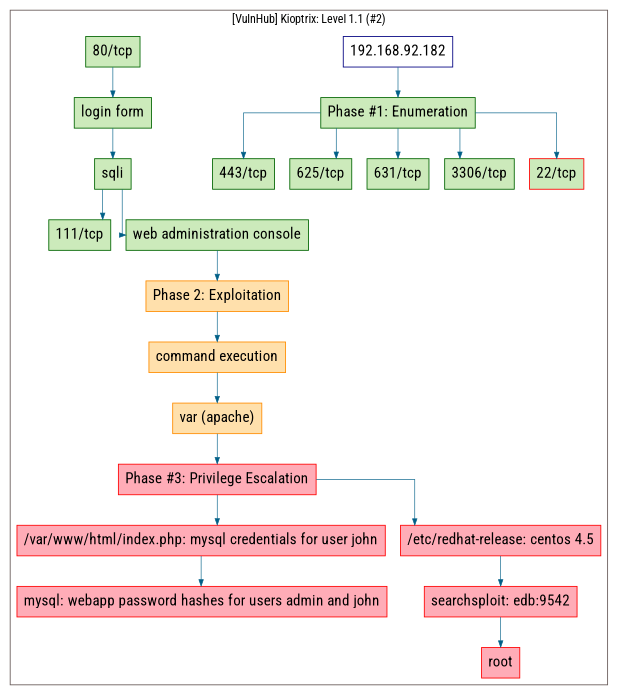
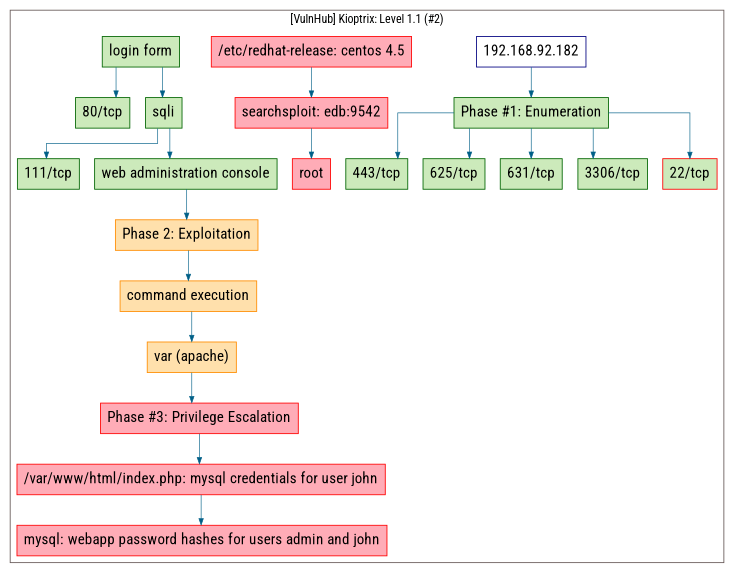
edge "80/tcp" -> "login form": reversed
edge "Phase #3: Privilege Escalation" -> "/etc/redhat-release: centos 4.5": removed
